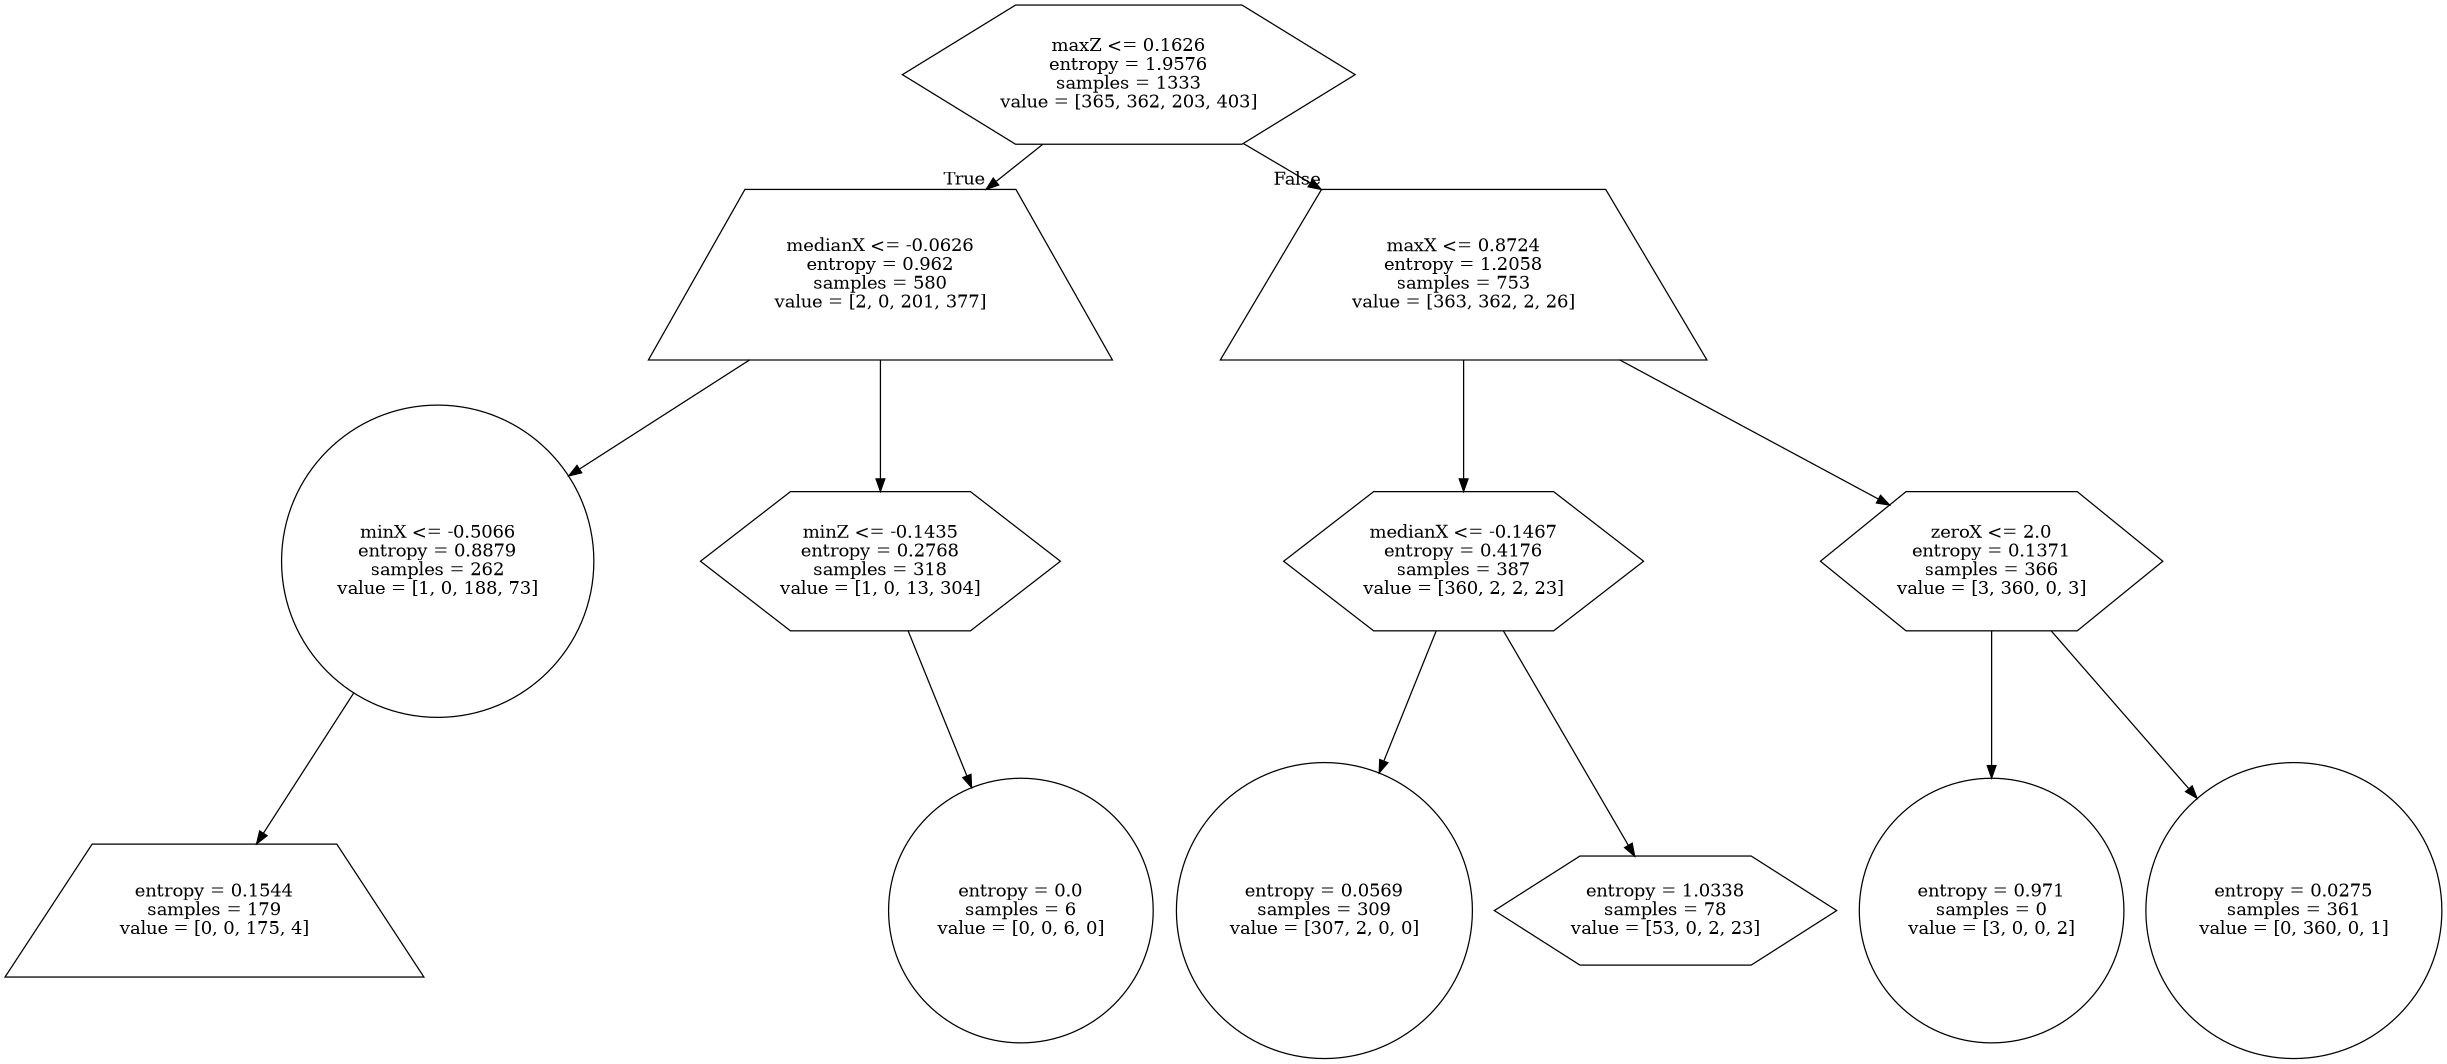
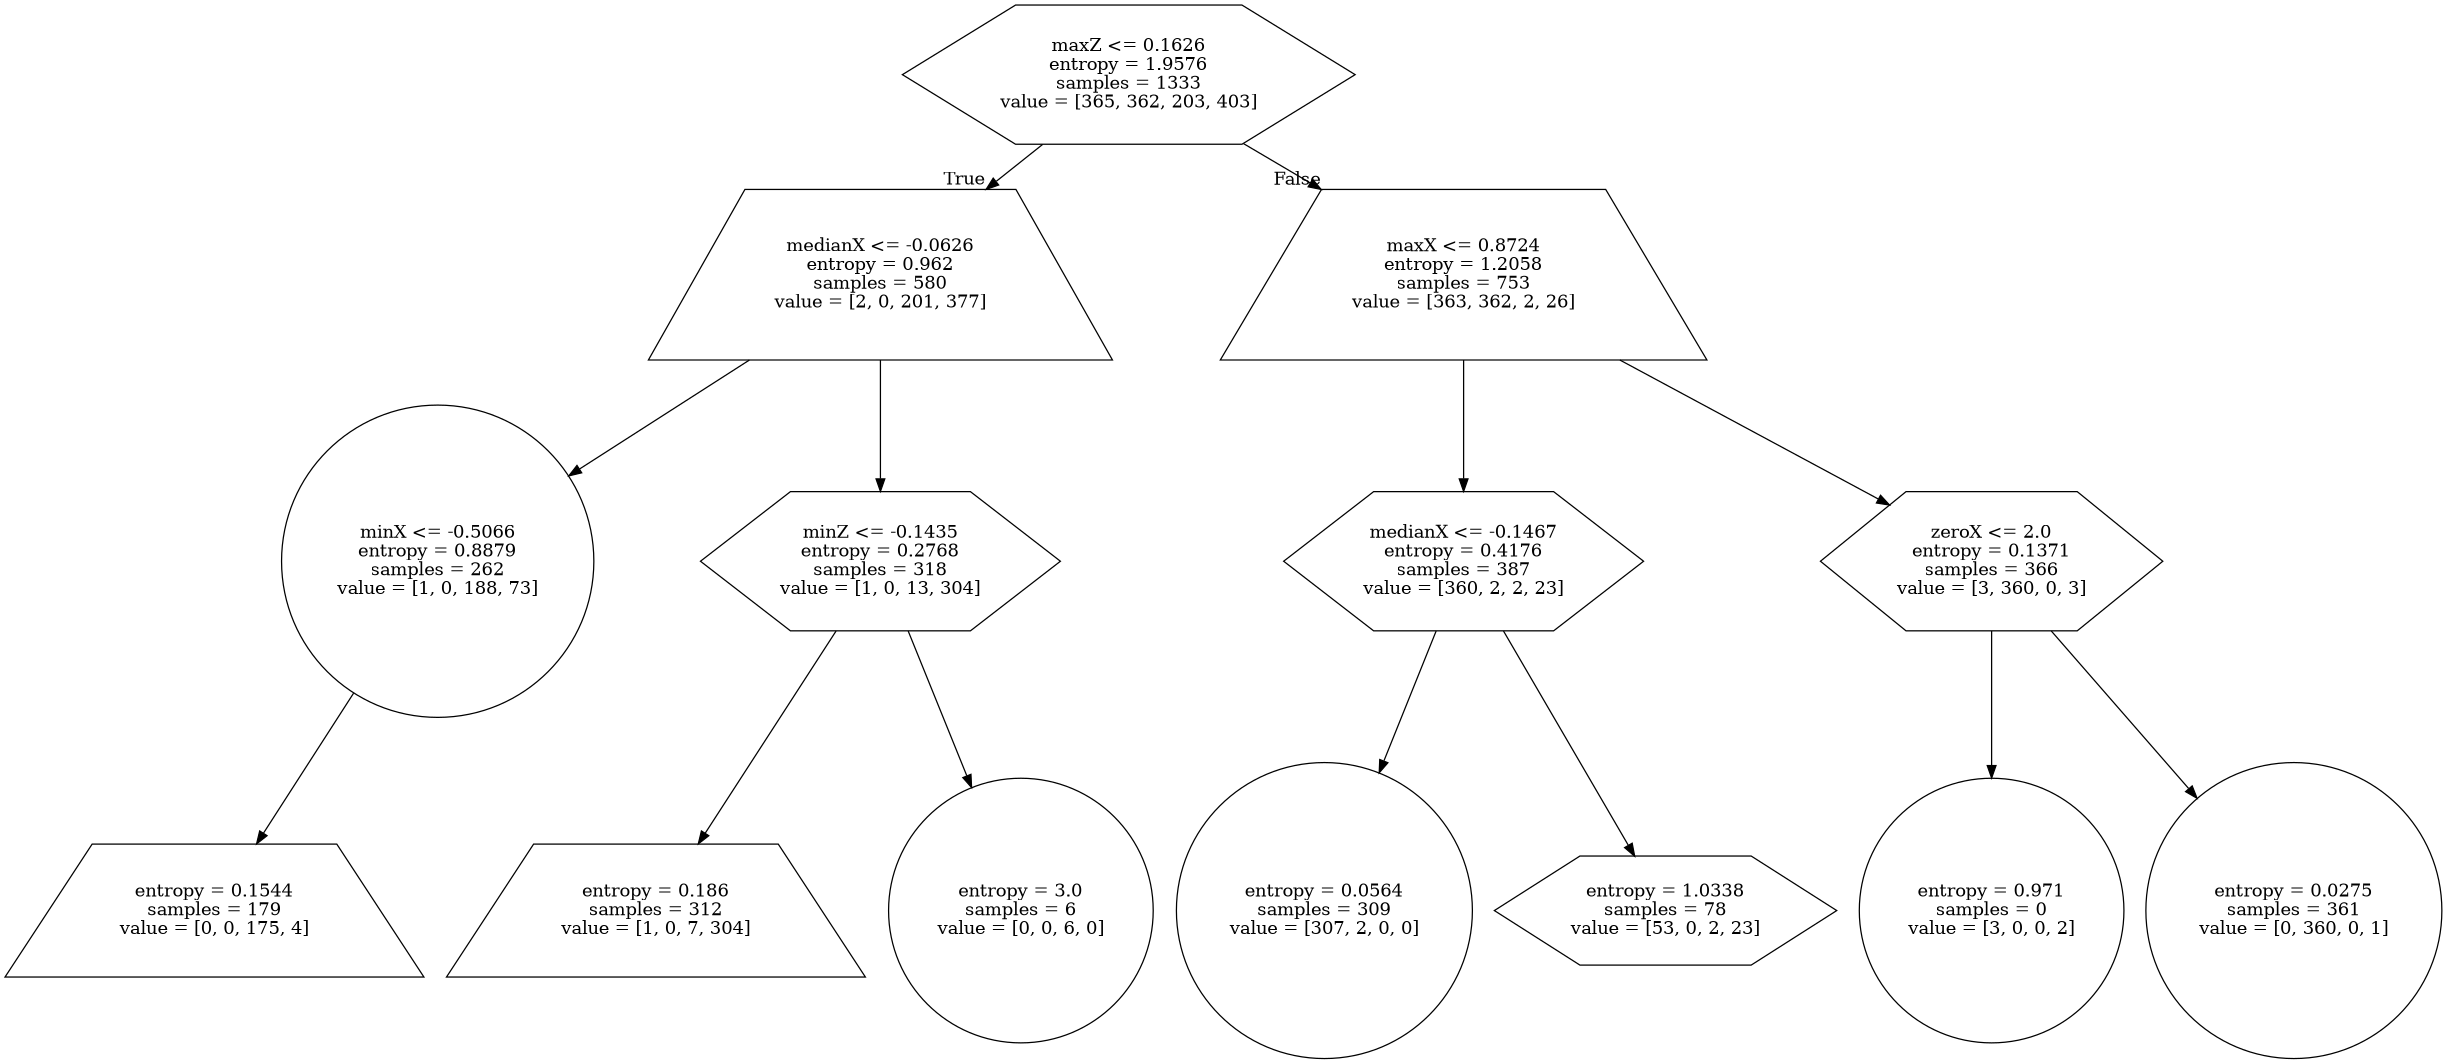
node "entropy = 0.186 samples = 312 value = [1, 0, 7, 304]": added
node "entropy = 0.0 samples = 6 value = [0, 0, 6, 0]": label "entropy = 0.0 samples = 6 value = [0, 0, 6, 0]" -> "entropy = 3.0 samples = 6 value = [0, 0, 6, 0]"
node "entropy = 0.0569 samples = 309 value = [307, 2, 0, 0]": label "entropy = 0.0569 samples = 309 value = [307, 2, 0, 0]" -> "entropy = 0.0564 samples = 309 value = [307, 2, 0, 0]"
